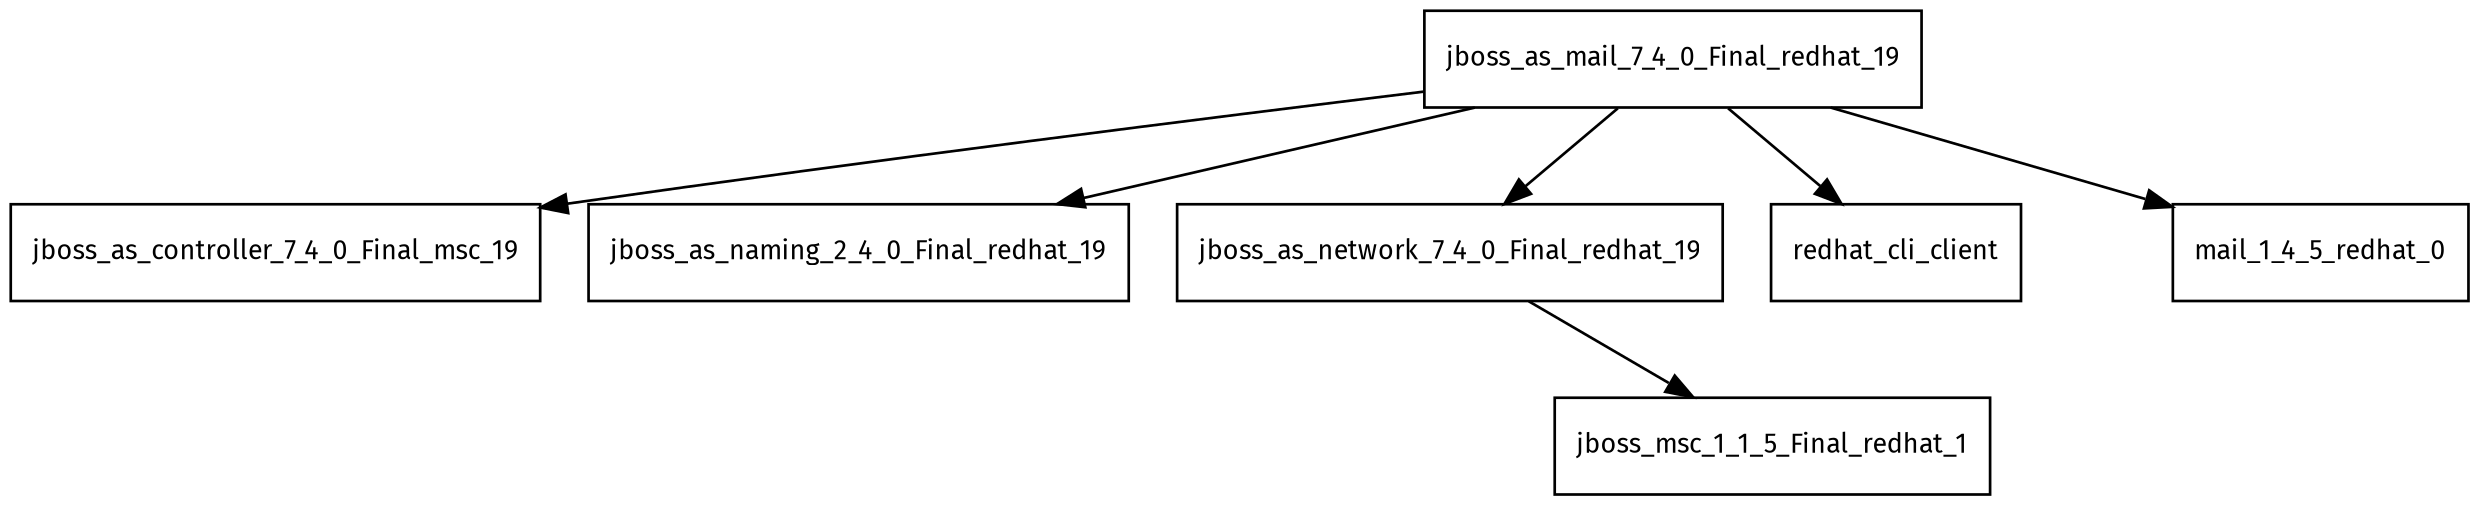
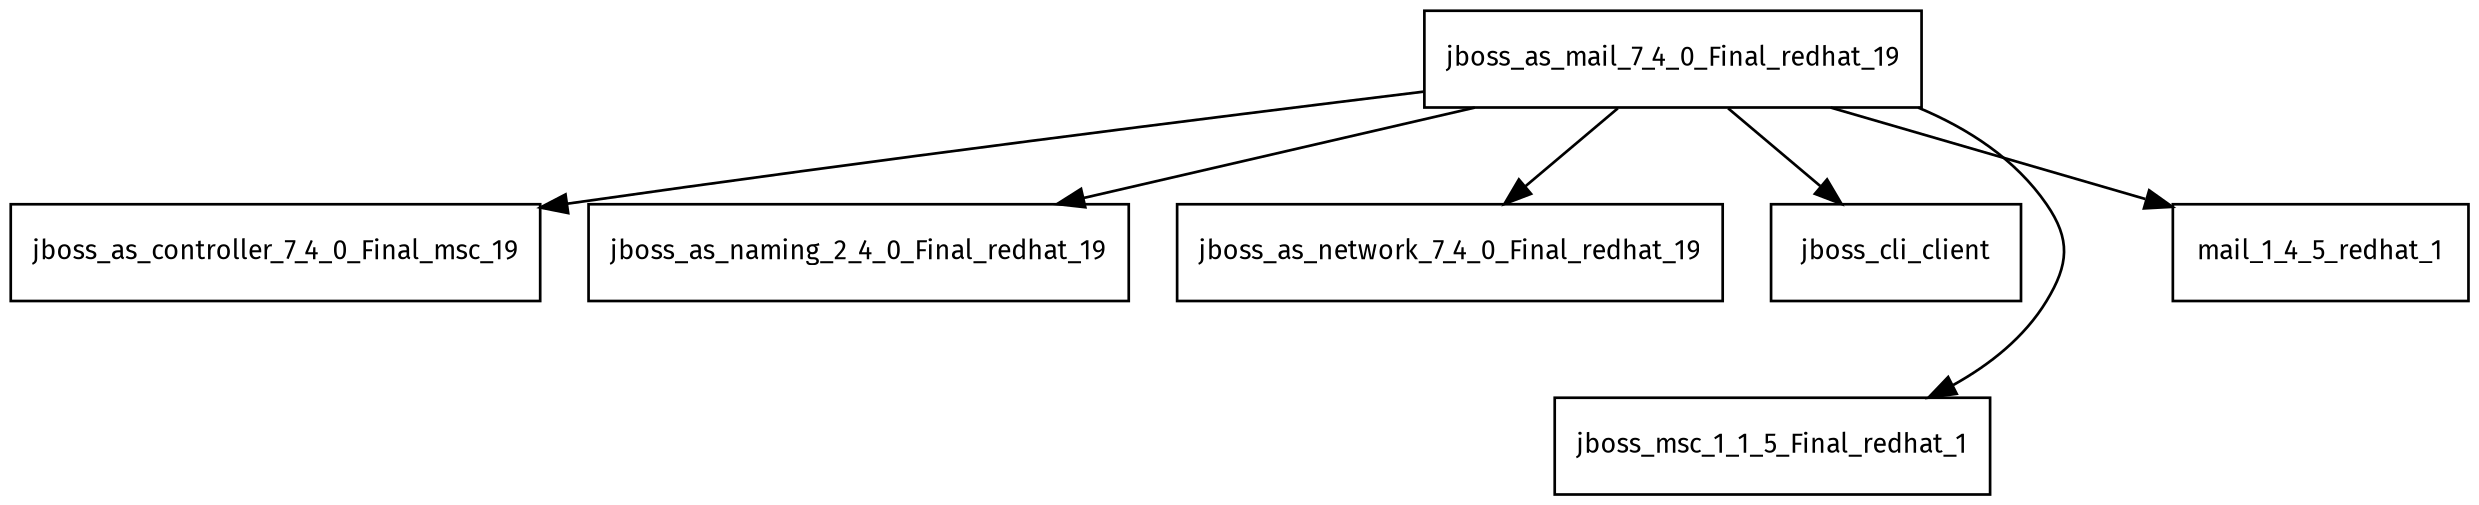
node "redhat_cli_client": label "redhat_cli_client" -> "jboss_cli_client"
node "mail_1_4_5_redhat_0": label "mail_1_4_5_redhat_0" -> "mail_1_4_5_redhat_1"
edge "jboss_as_network_7_4_0_Final_redhat_19" -> "jboss_msc_1_1_5_Final_redhat_1": now "jboss_as_mail_7_4_0_Final_redhat_19" -> "jboss_msc_1_1_5_Final_redhat_1"
